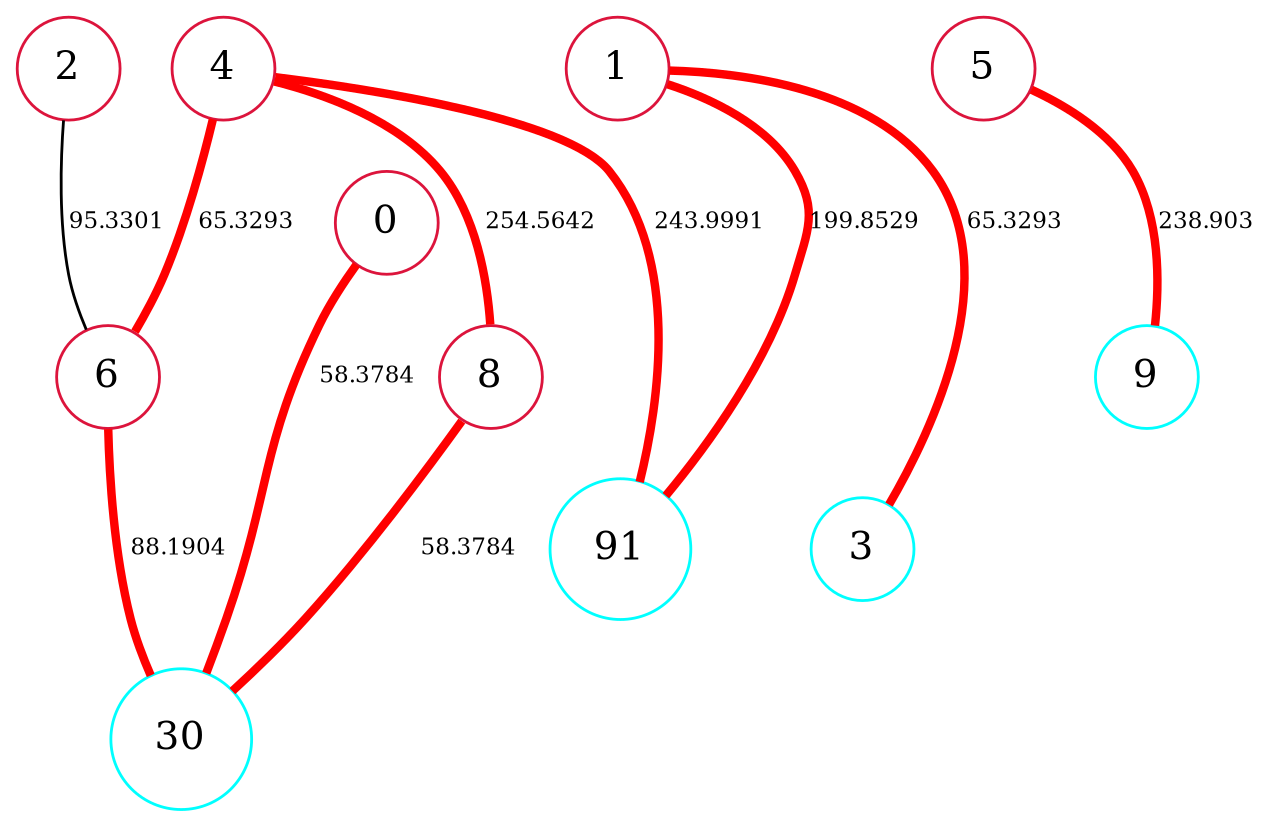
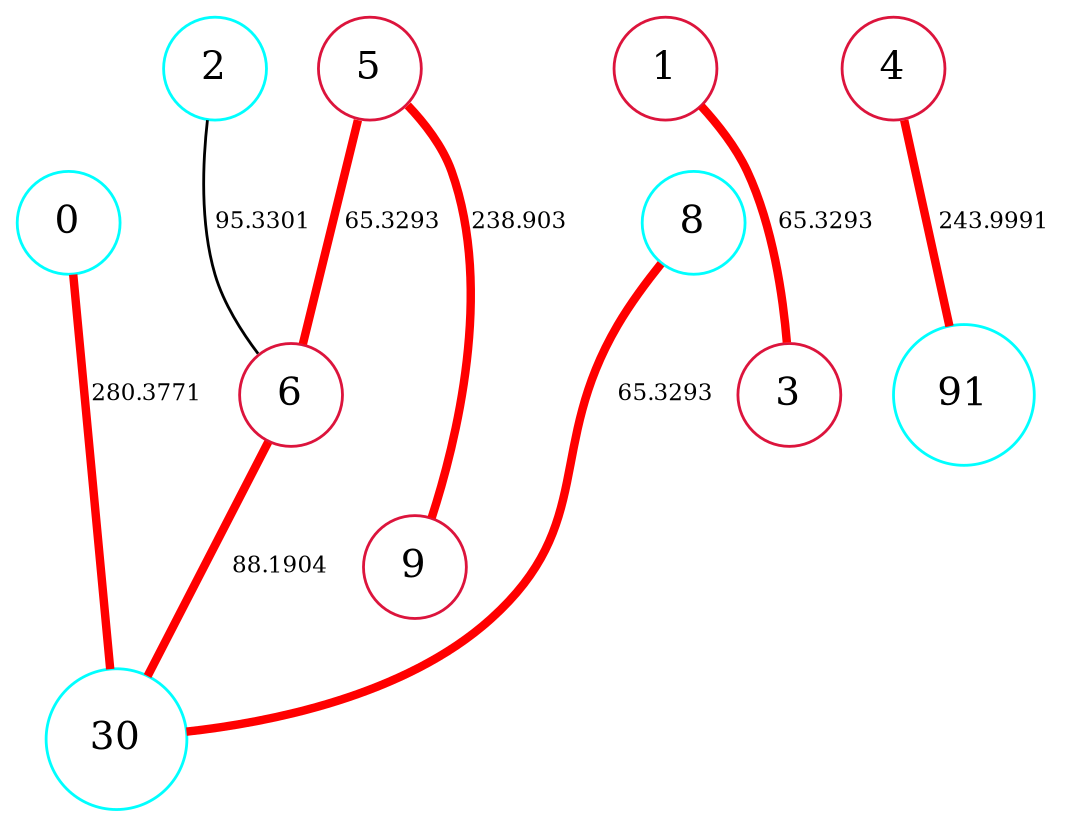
node "2": color crimson -> aqua
edge "4" -- "8": removed, label "254.5642"
node "0": color crimson -> aqua
edge "4" -- "6": now "5" -- "6"
edge "1" -- "91": removed, label "199.8529"
edge "0" -- "30": label "58.3784" -> "280.3771"
node "8": color crimson -> aqua
node "9": color aqua -> crimson
edge "8" -- "30": label "58.3784" -> "65.3293"
node "3": color aqua -> crimson
